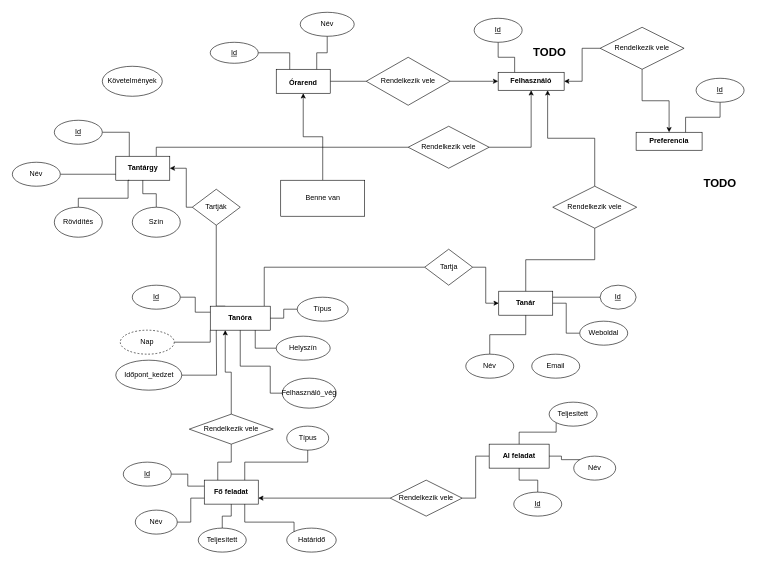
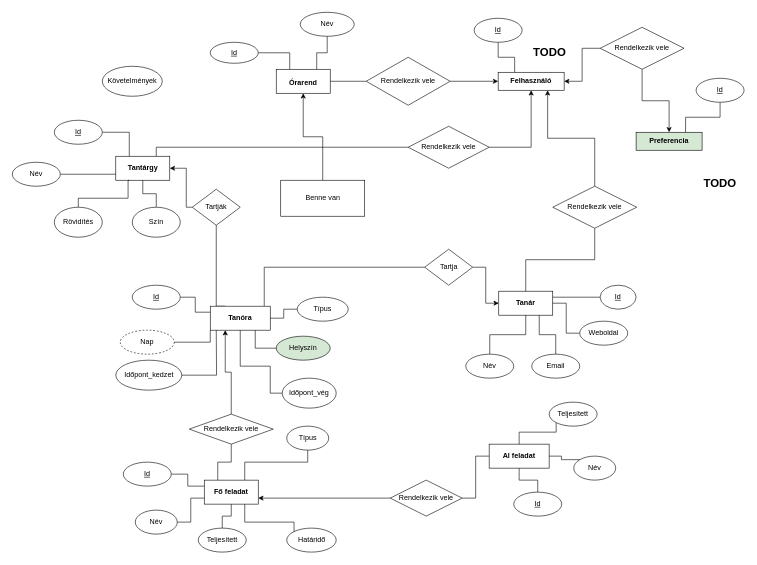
node "Preferencia": fillcolor #ffffff -> #d5e8d4
edge "Tanár" -- "Email": added
node "Helyszín": fillcolor #ffffff -> #d5e8d4
node "Felhasználó_vég": label "Felhasználó_vég" -> "Időpont_vég"
